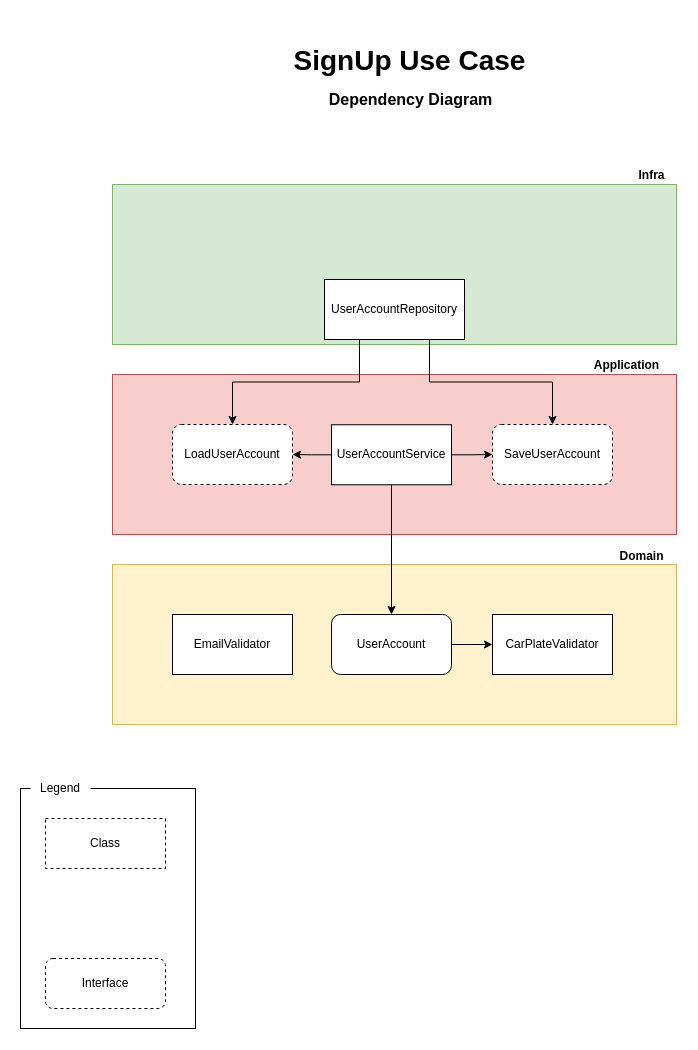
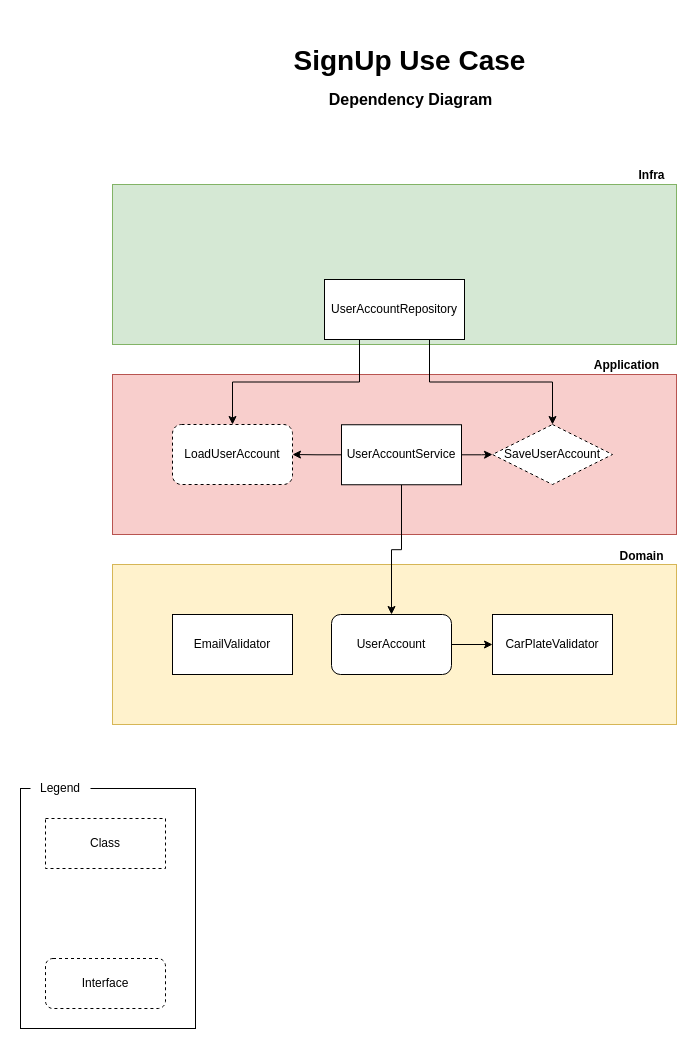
node "UserAccountService": moved (392, 455) -> (402, 455)
node "SaveUserAccount": shape rounded rectangle -> diamond
